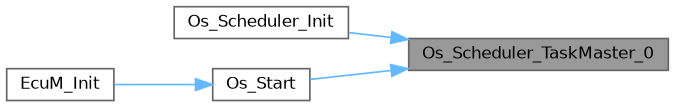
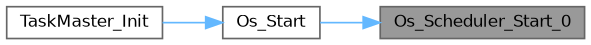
node "Os_Scheduler_Init": removed
node "Os_Scheduler_TaskMaster_0": label "Os_Scheduler_TaskMaster_0" -> "Os_Scheduler_Start_0"
node "EcuM_Init": label "EcuM_Init" -> "TaskMaster_Init"
